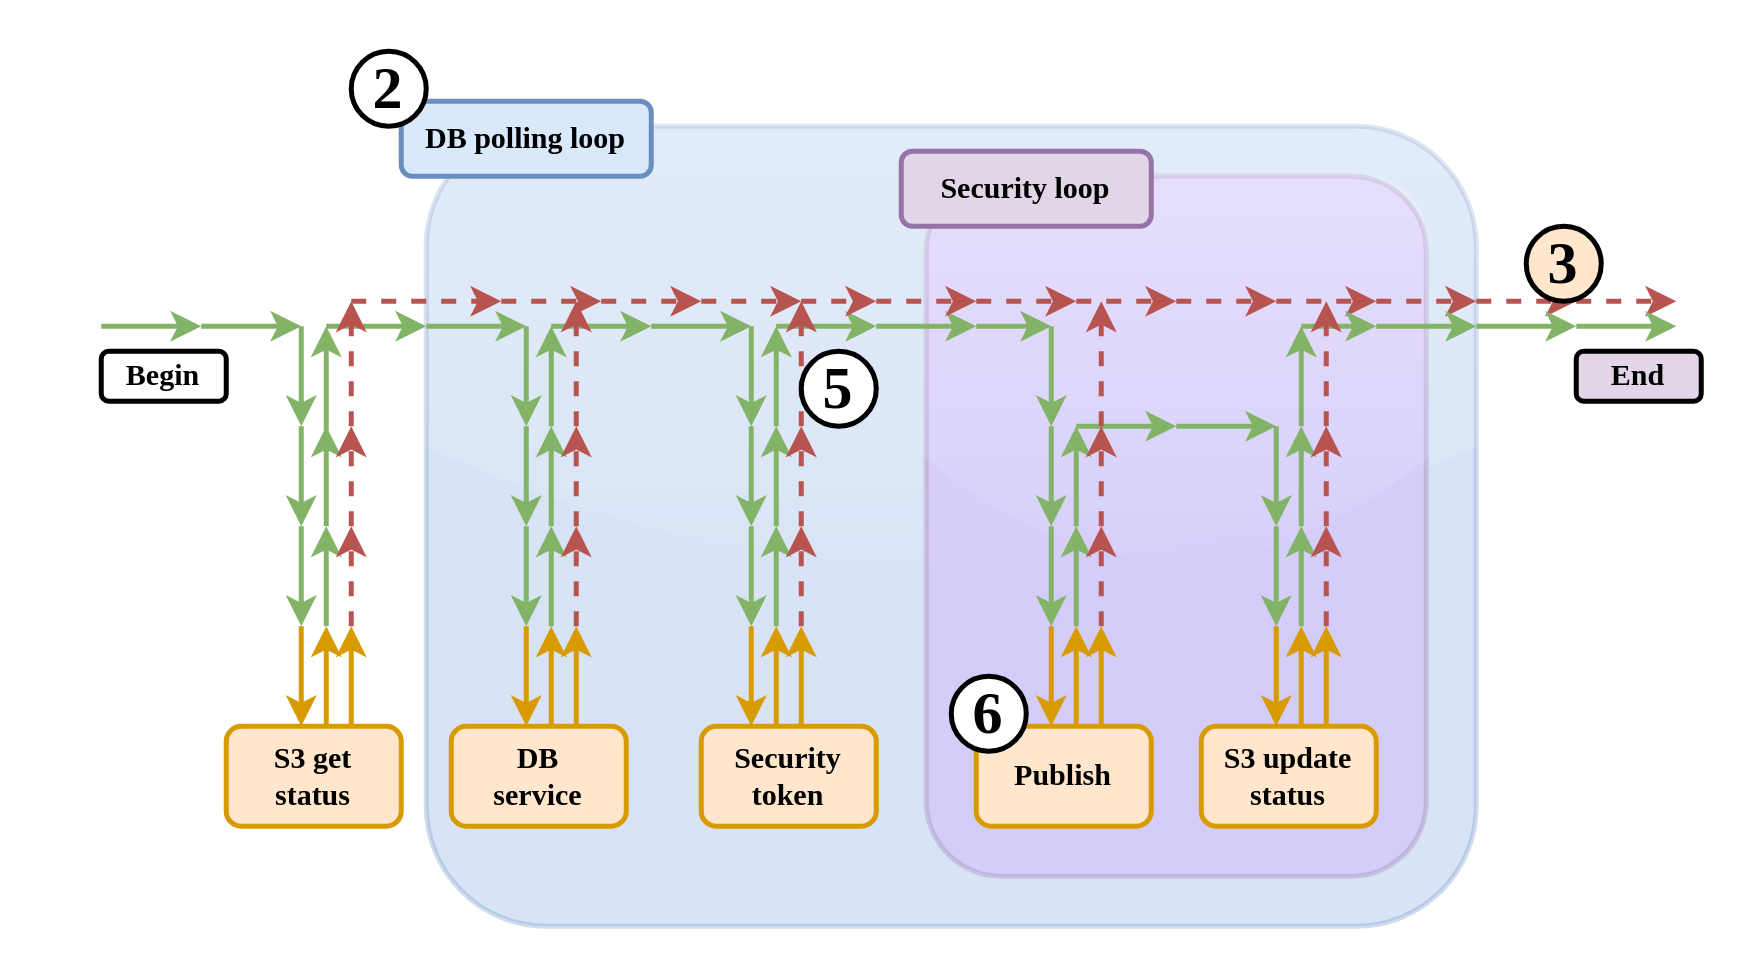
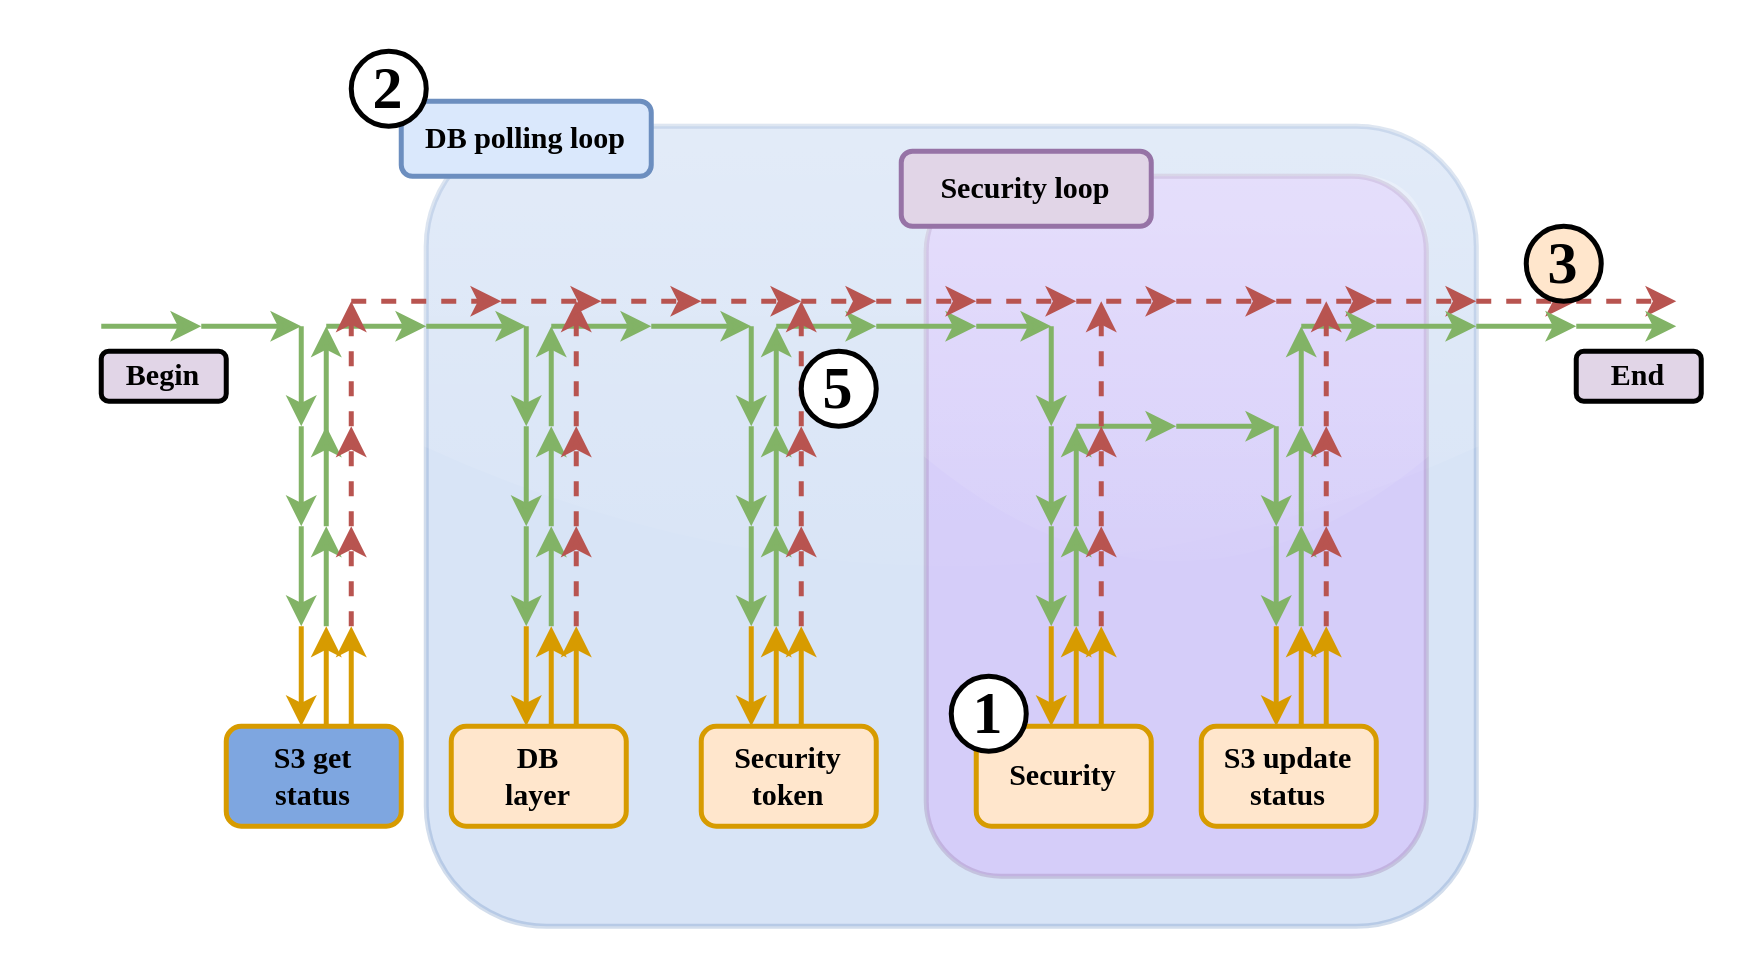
node "Begin": fillcolor #ffffff -> #e1d5e7
node "6": label "6" -> "1"
node "S3 get status": fillcolor #ffe6cc -> #7ea6e0
node "DB service": label "DB service" -> "DB layer"
node "Publish": label "Publish" -> "Security"
